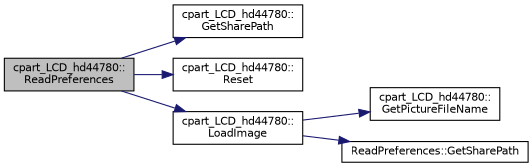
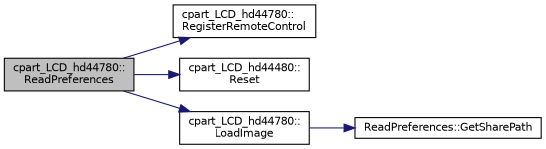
node "cpart_LCD_hd44780:: GetSharePath": label "cpart_LCD_hd44780:: GetSharePath" -> "cpart_LCD_hd44780:: RegisterRemoteControl"
node "cpart_LCD_hd44780:: Reset": label "cpart_LCD_hd44780:: Reset" -> "cpart_LCD_hd44480:: Reset"
node "cpart_LCD_hd44780:: GetPictureFileName": removed
